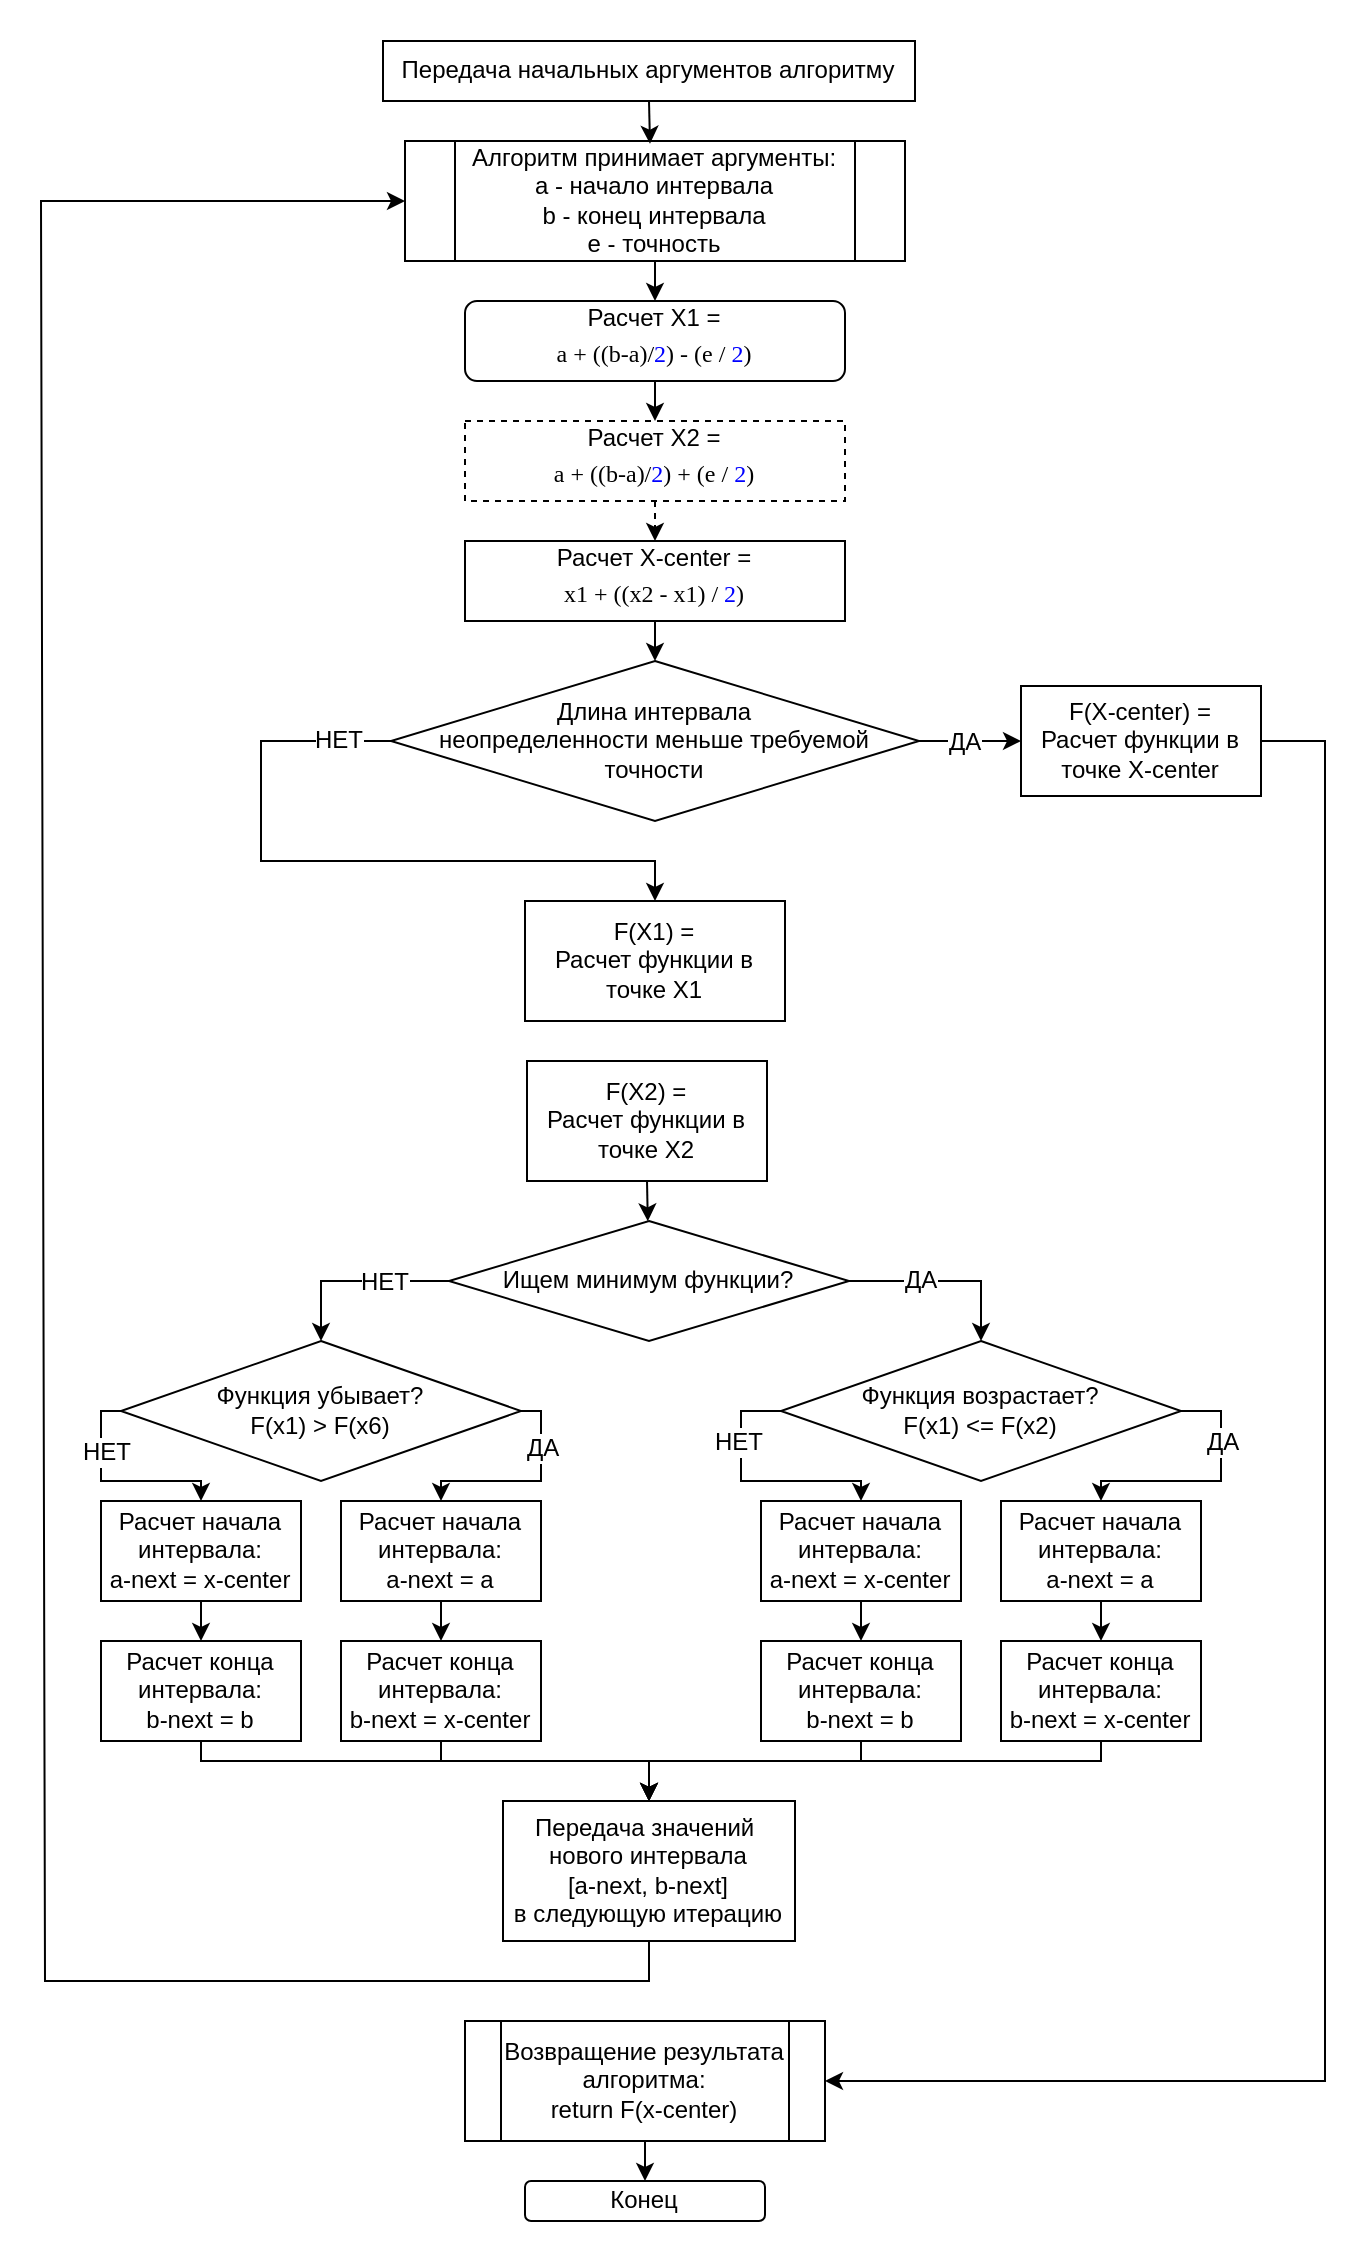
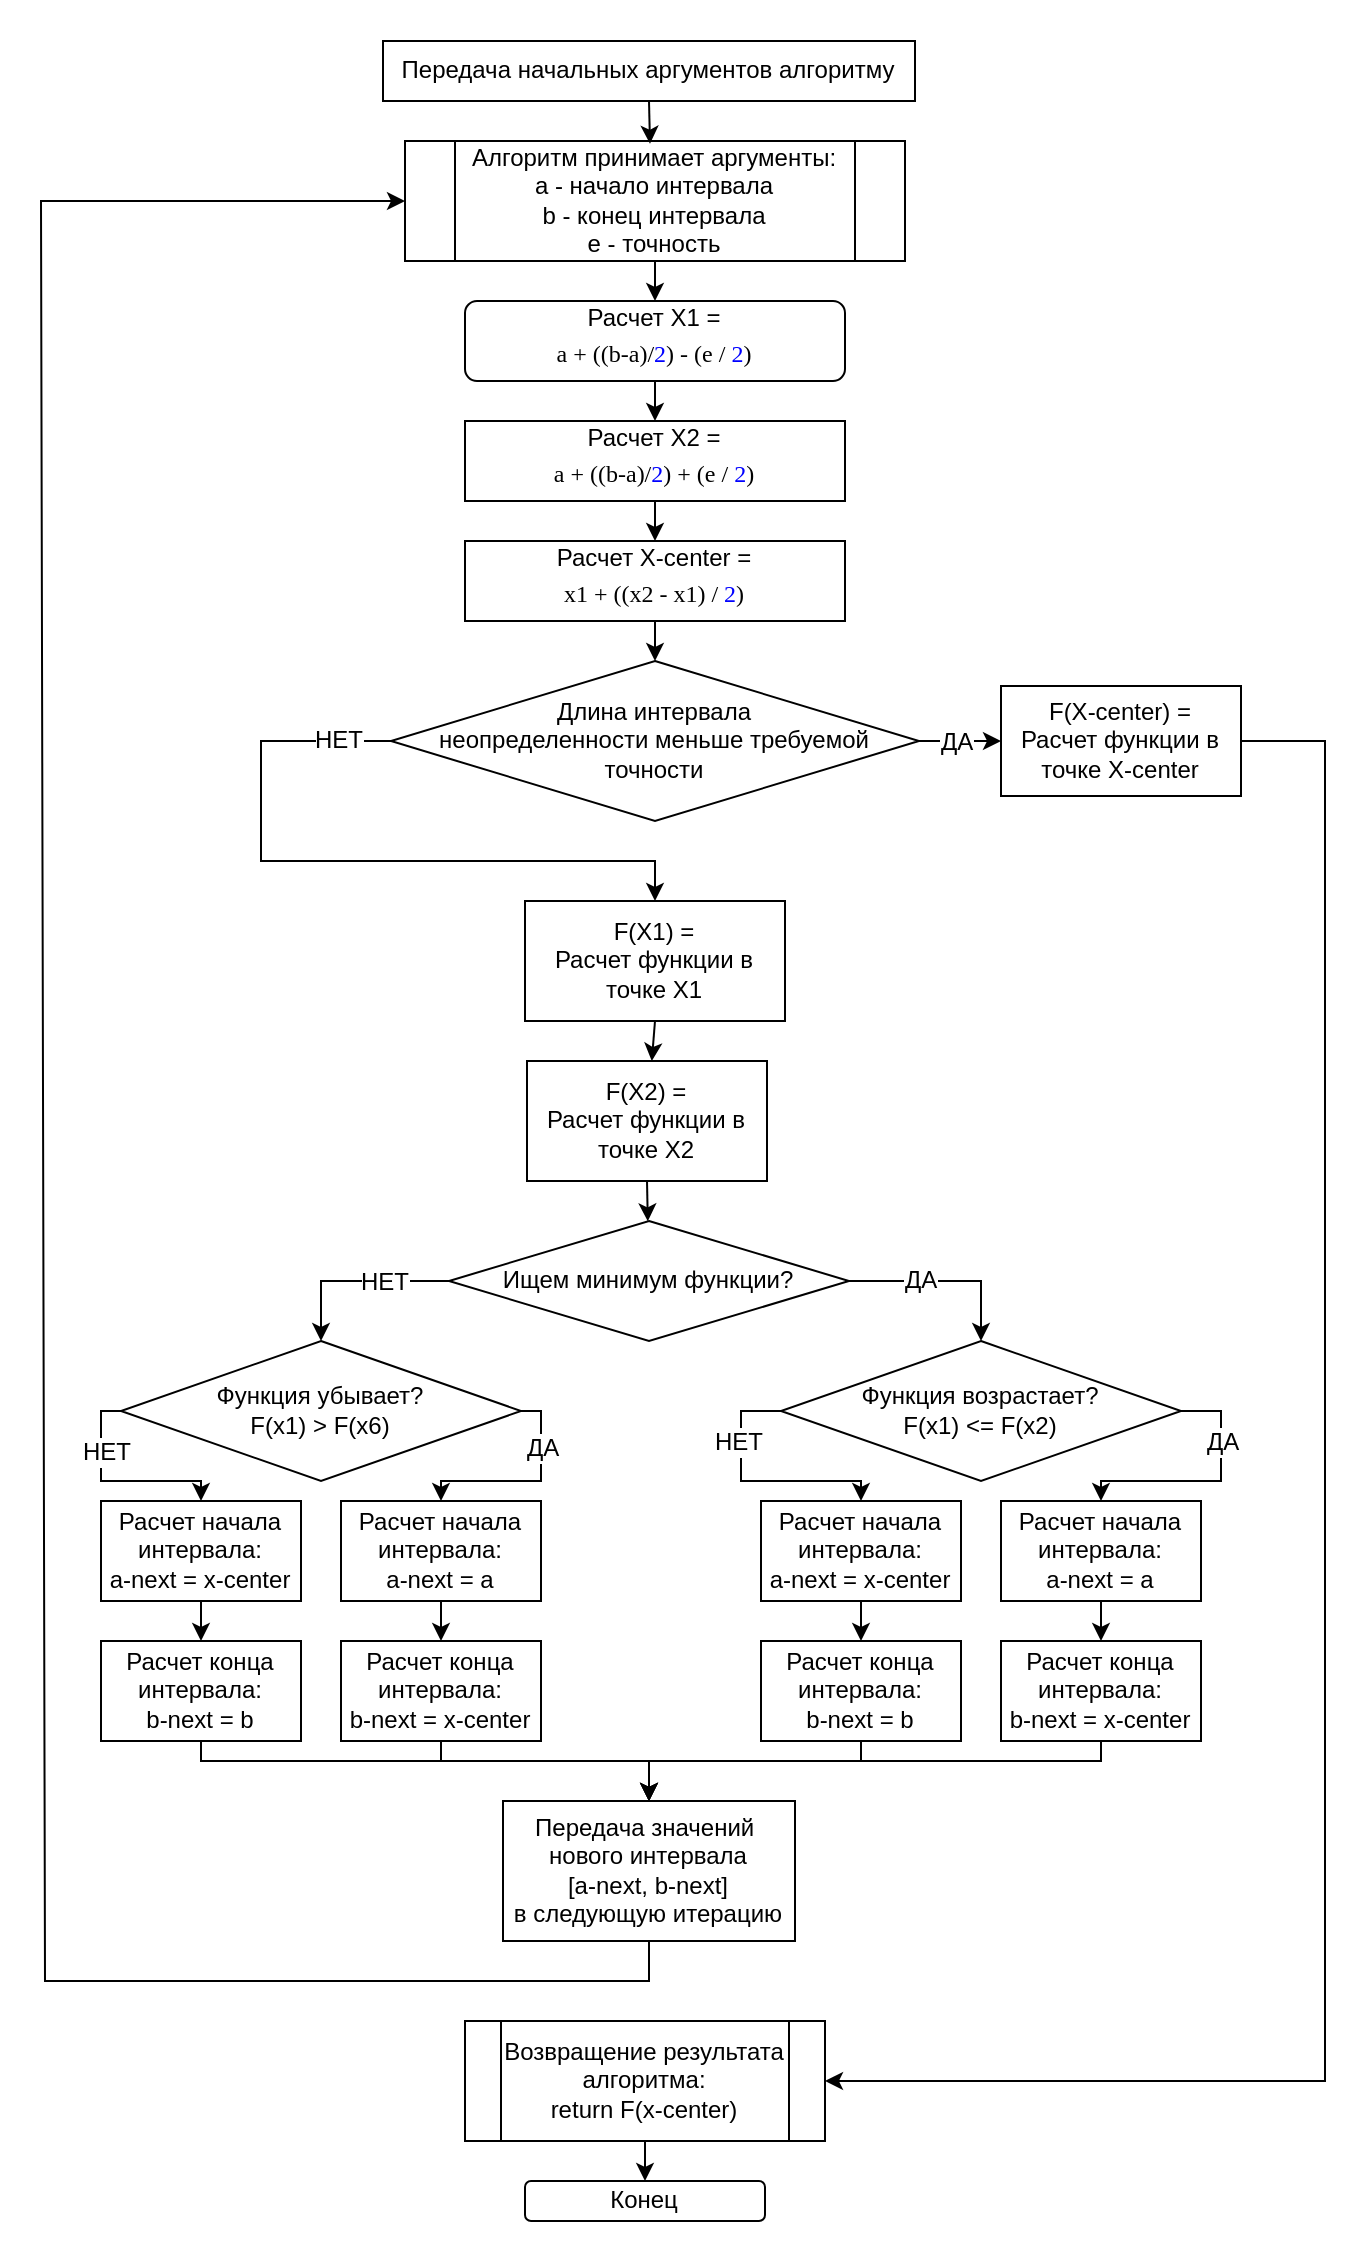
node "Расчет X2 = a + ((b-a)/2) + (e / 2)": style dashed -> solid
edge "Расчет X2 = a + ((b-a)/2) + (e / 2)" -> "Расчет X-center = x1 + ((x2 - x1) / 2)": style dashed -> solid
node "F(X-center) = Расчет функции в точке X-center": moved (1141, 741) -> (1121, 741)
edge "F(X1) = Расчет функции в точке X1" -> "F(X2) = Расчет функции в точке X2": added
